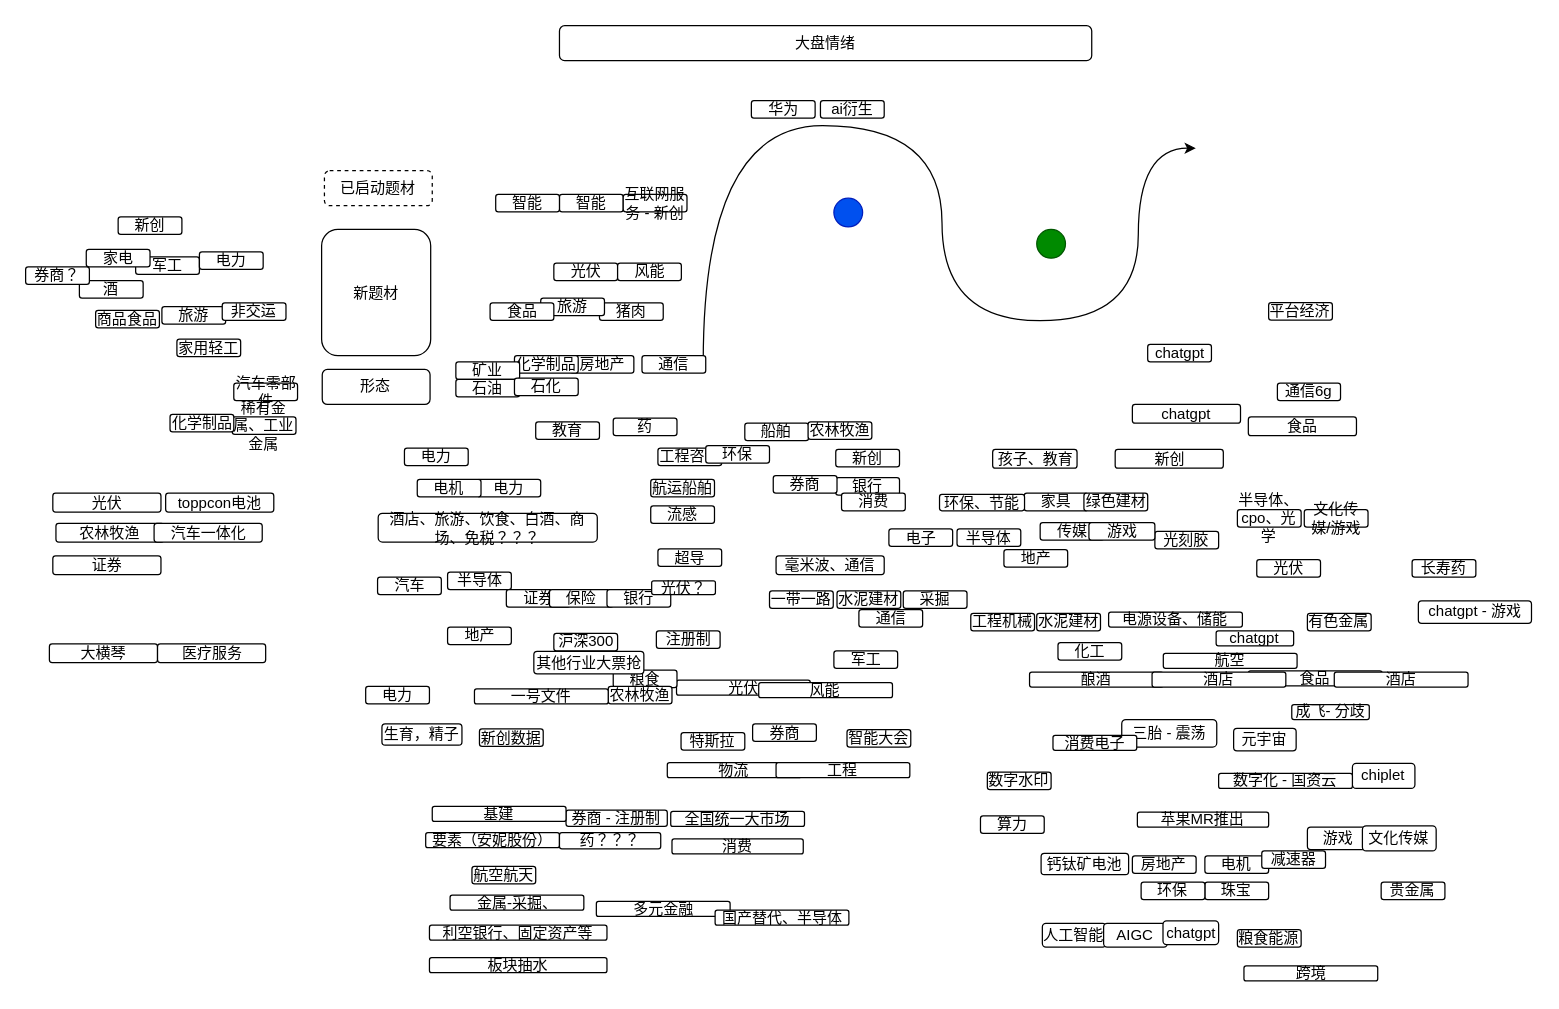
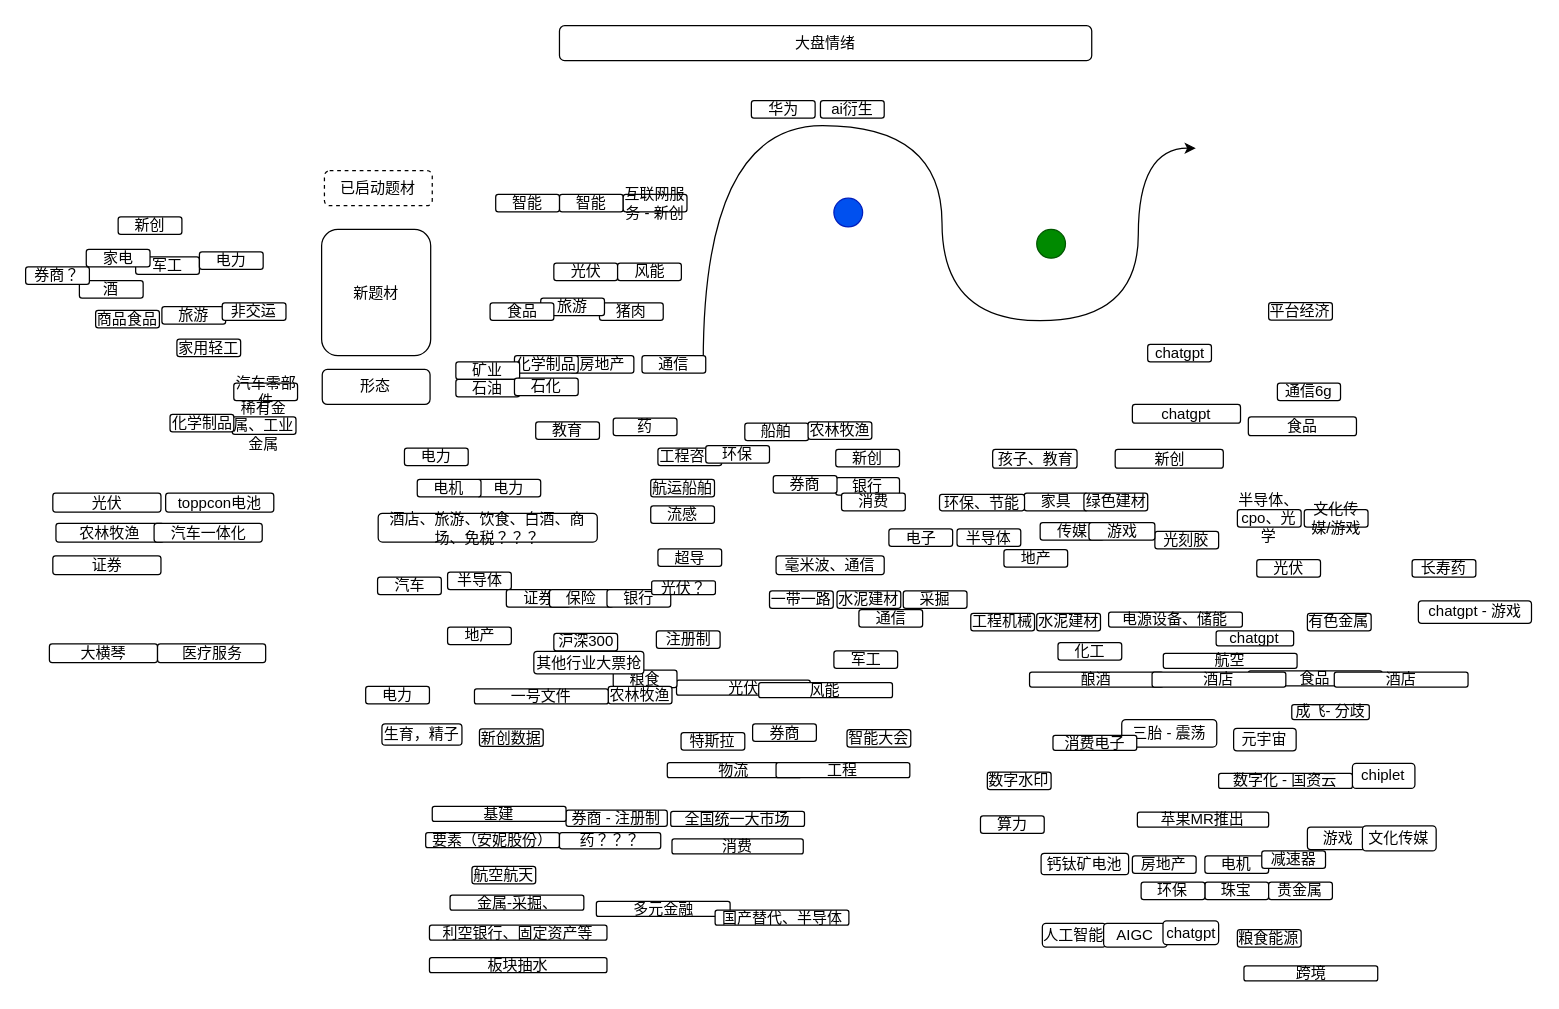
node "贵金属": moved (1413, 891) -> (1300, 891)
